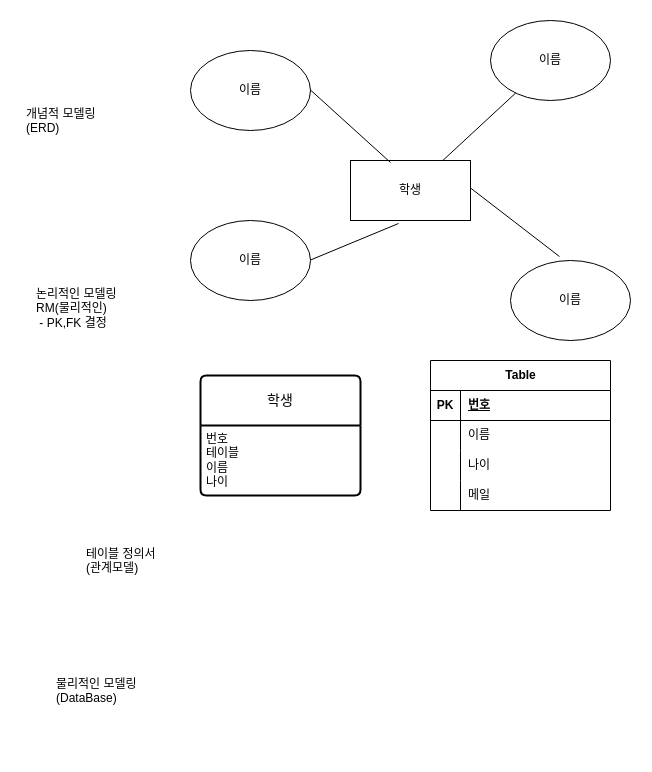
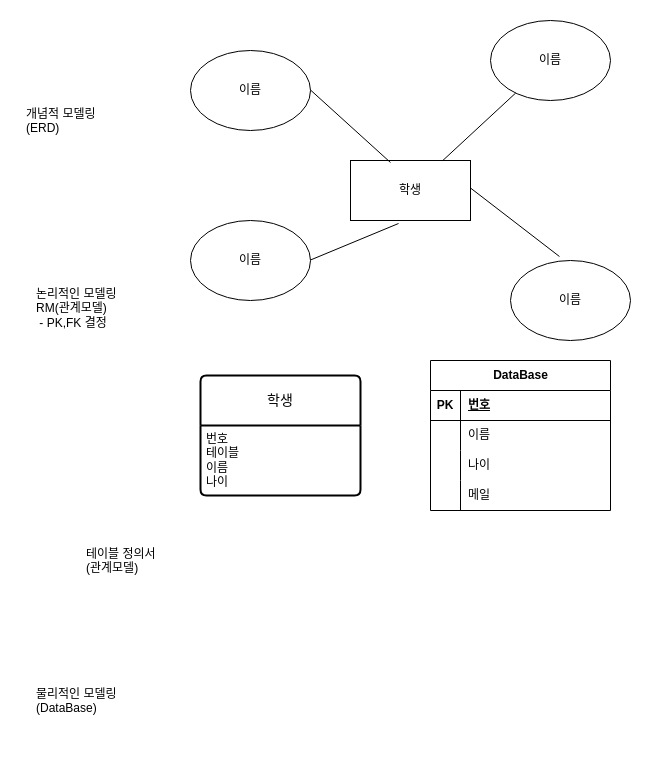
node "논리적인 모델링 RM(물리적인) - PK,FK 결정": label "논리적인 모델링 RM(물리적인) - PK,FK 결정" -> "논리적인 모델링 RM(관계모델) - PK,FK 결정"
node "Table": label "Table" -> "DataBase"
node "물리적인 모델링 (DataBase)": moved (146, 711) -> (126, 721)
